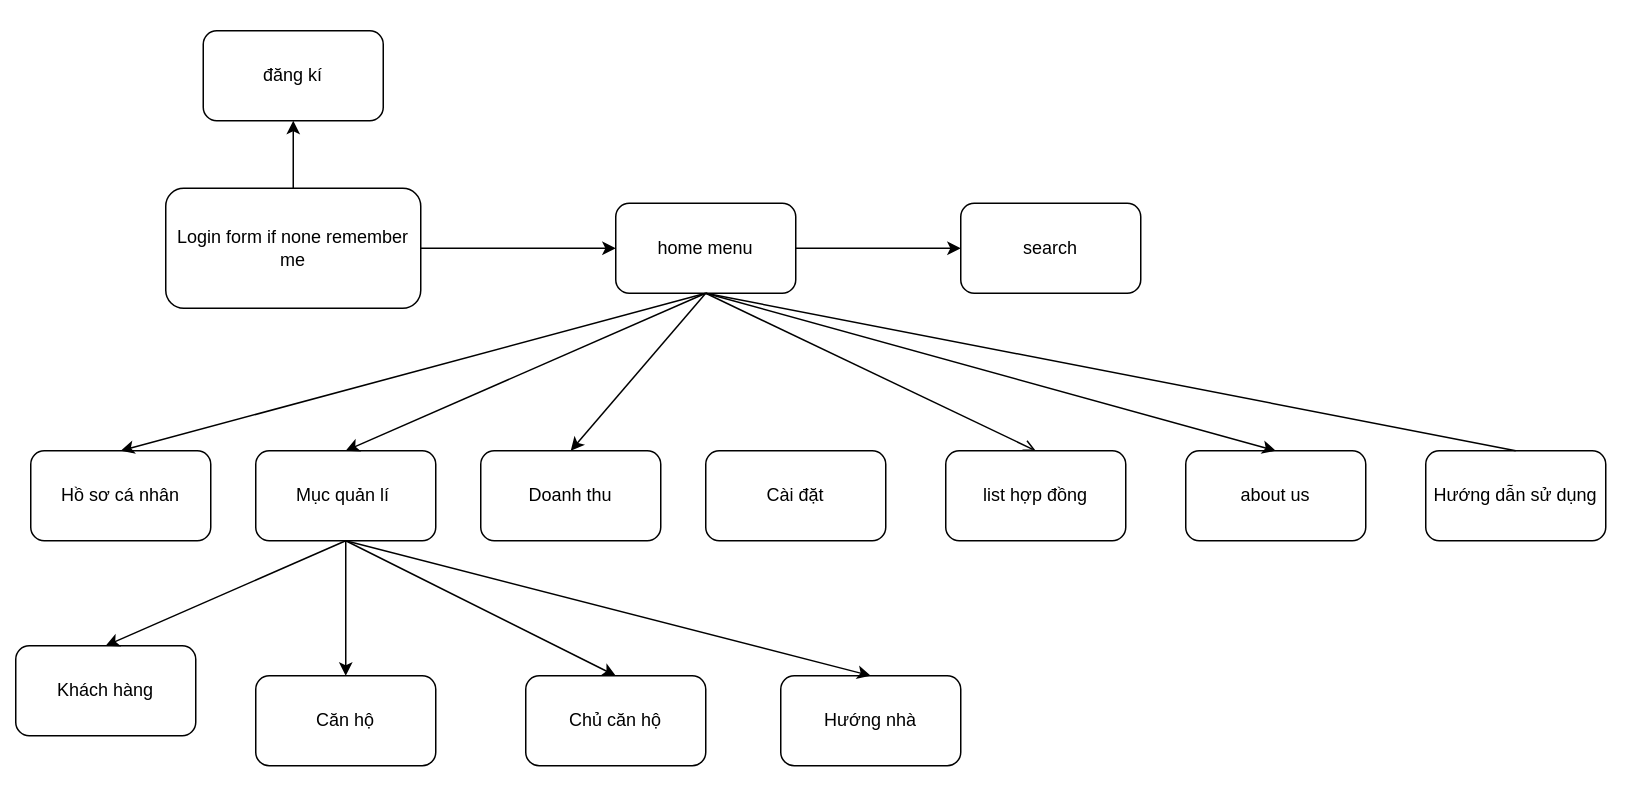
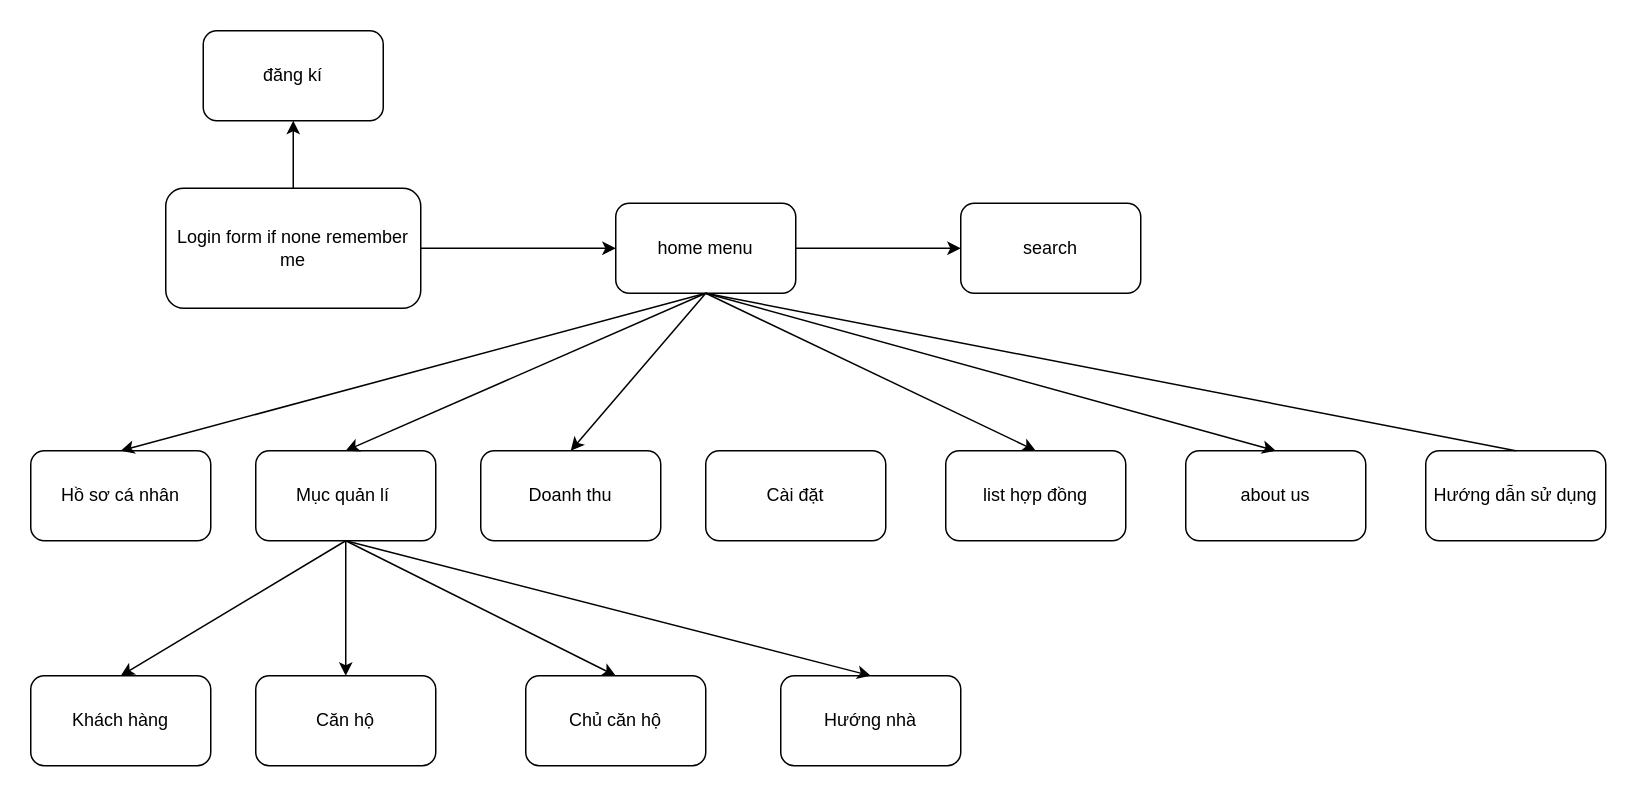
edge "home menu" -> "list hợp đồng": arrowhead open -> classic
node "Khách hàng": moved (106, 691) -> (121, 721)
